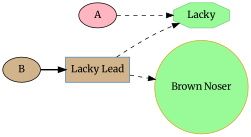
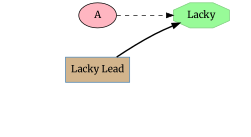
edge "Lacky Lead" -> "Lacky": style dashed -> bold
node "B": removed
node "Brown Noser": removed
